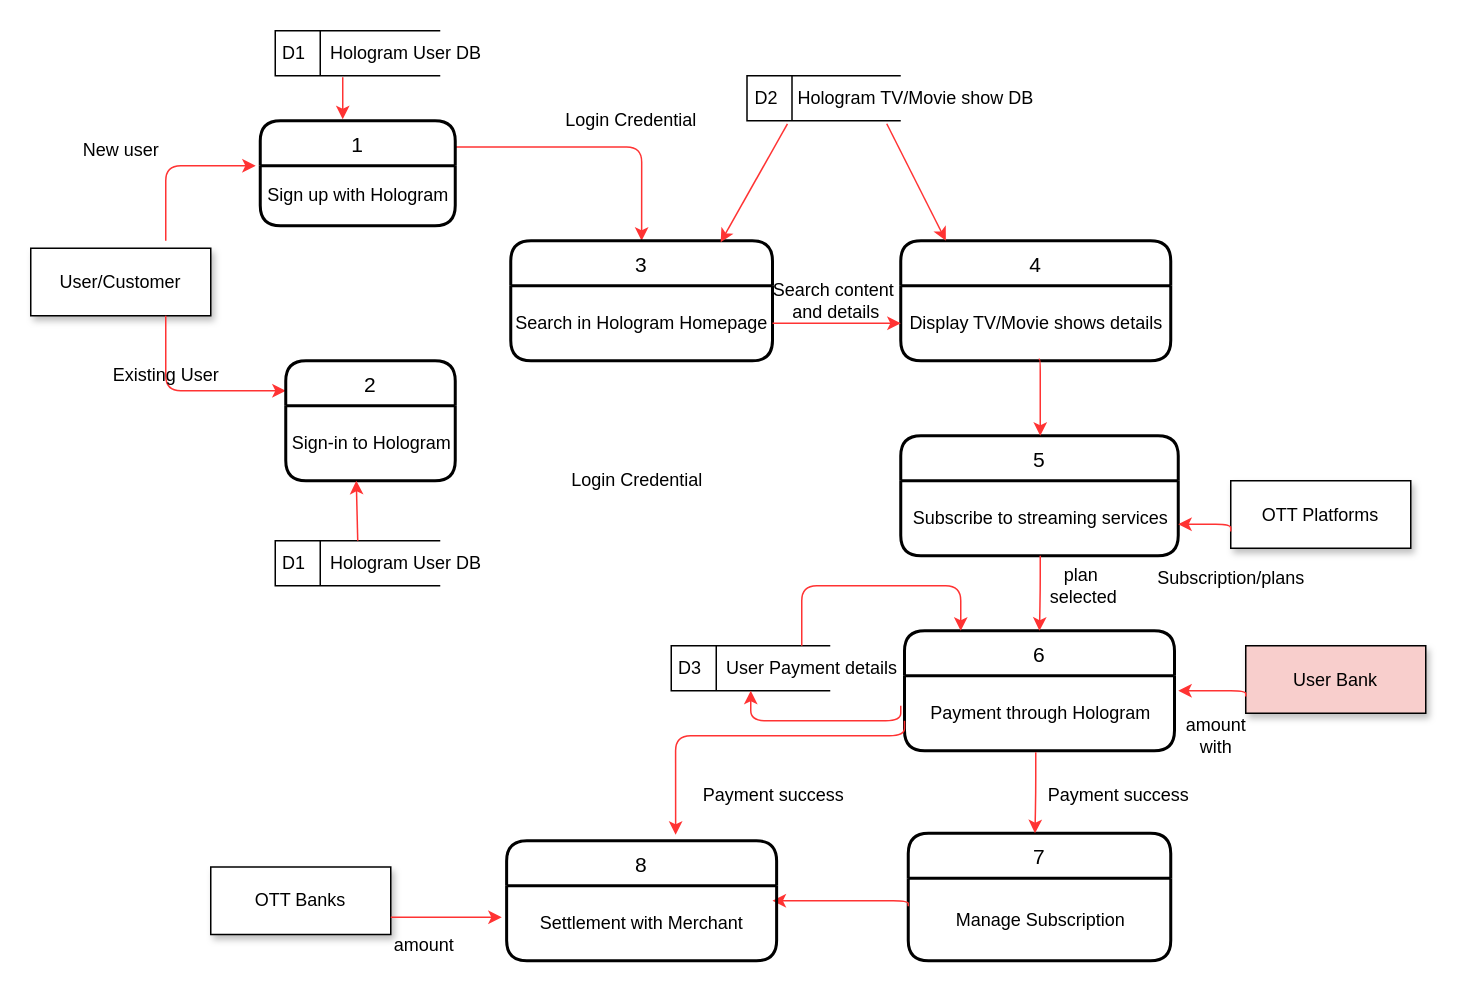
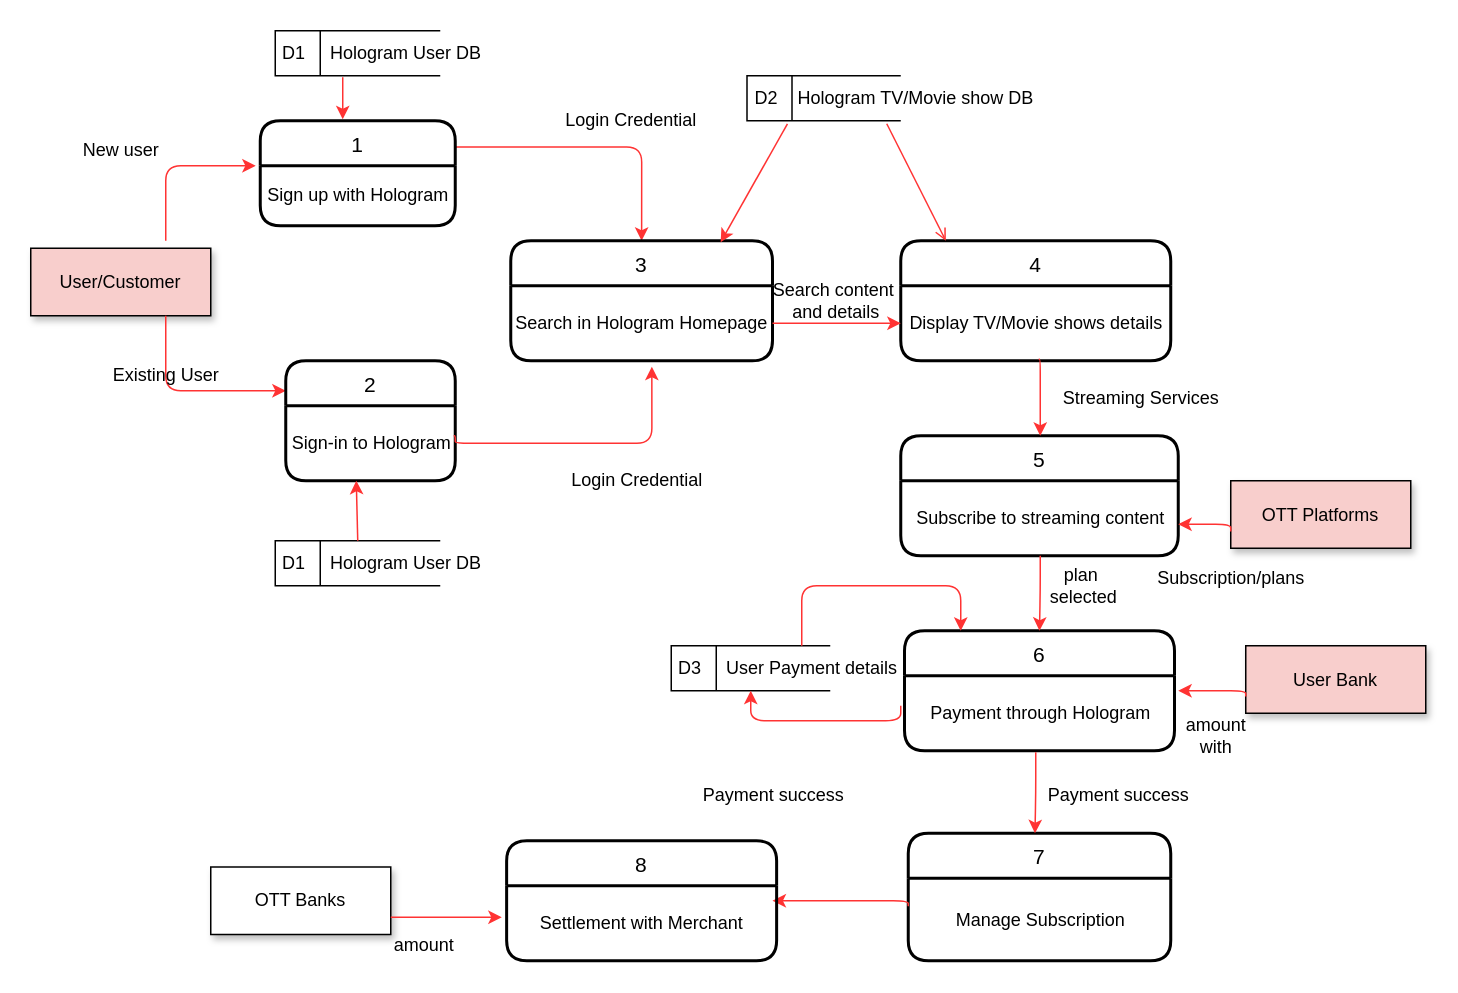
edge "D2 Hologram TV/Movie show DB" -> "4": arrowhead classic -> open
node "User/Customer": fillcolor #ffffff -> #f8cecc
node "Streaming Services": added
edge "Sign-in to Hologram" -> "Search in Hologram Homepage": added
node "OTT Platforms": fillcolor #ffffff -> #f8cecc
node "Subscribe to streaming services": label "Subscribe to streaming services" -> "Subscribe to streaming content"
edge "6" -> "8": removed
